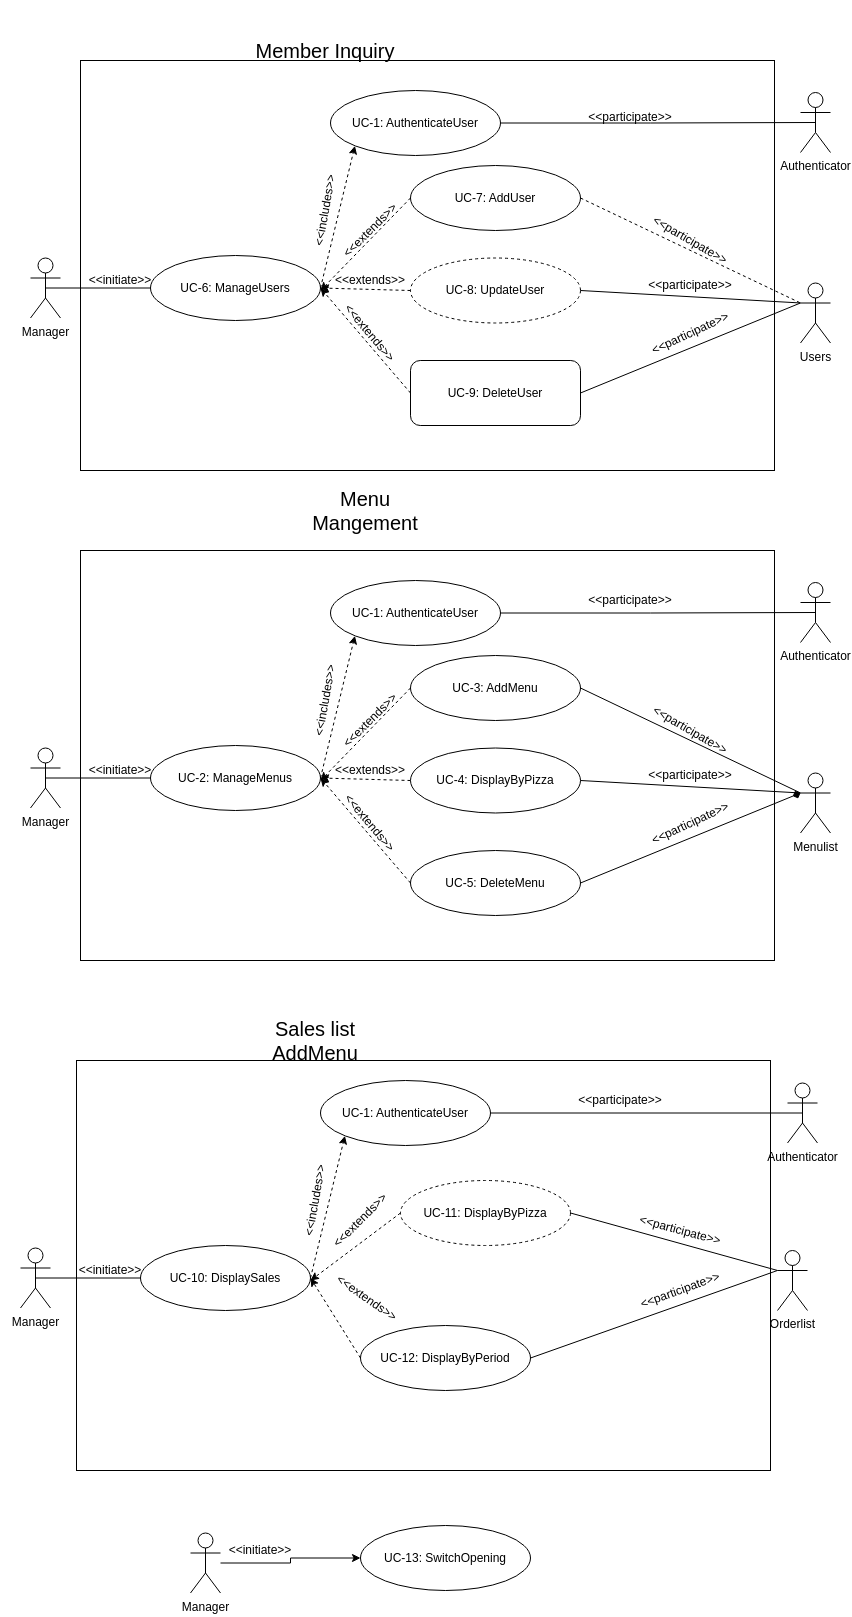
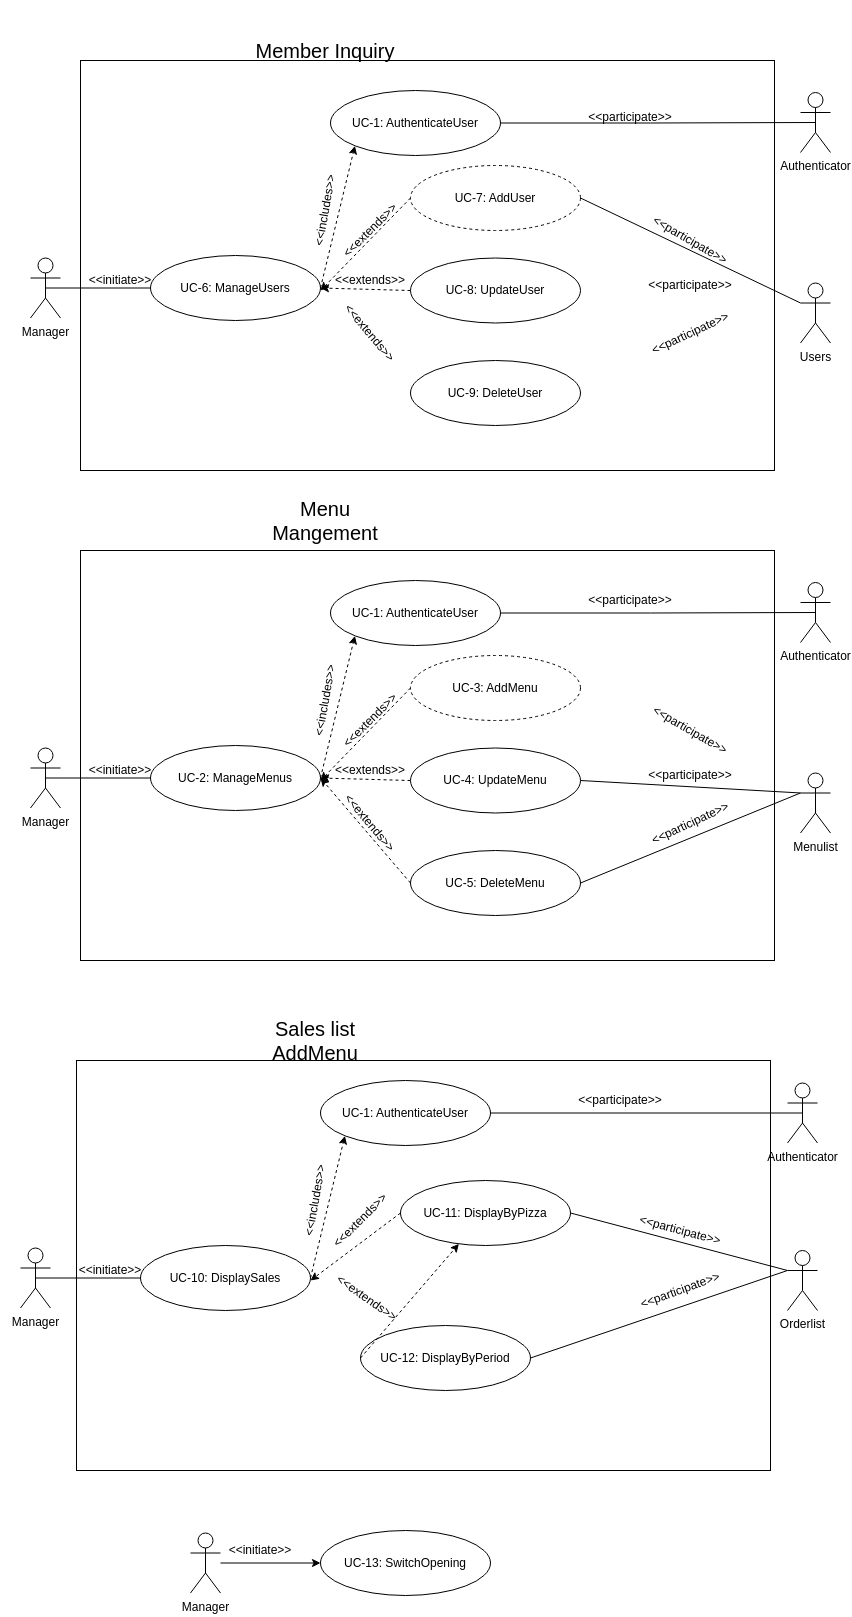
node "UC-7: AddUser": style solid -> dashed
edge "UC-7: AddUser" -- "Users": style dashed -> solid
node "UC-8: UpdateUser": style dashed -> solid
edge "UC-8: UpdateUser" -- "Users": removed
edge "UC-9: DeleteUser" -> "UC-6: ManageUsers": removed
edge "Users" -- "UC-9: DeleteUser": removed
node "UC-9: DeleteUser": shape rounded rectangle -> ellipse
node "Menu Mangement": moved (366, 511) -> (326, 521)
node "UC-3: AddMenu": style solid -> dashed
edge "UC-3: AddMenu" -- "Menulist": removed
node "UC-4: DisplayByPizza": label "UC-4: DisplayByPizza" -> "UC-4: UpdateMenu"
edge "UC-5: DeleteMenu" -> "Menulist": arrowhead diamond -> none
node "UC-11: DisplayByPizza": style dashed -> solid
node "Orderlist": moved (793, 1281) -> (803, 1281)
edge "UC-12: DisplayByPeriod" -> "UC-10: DisplaySales": now "UC-12: DisplayByPeriod" -> "UC-11: DisplayByPizza"
node "UC-13: SwitchOpening": moved (446, 1558) -> (406, 1563)
